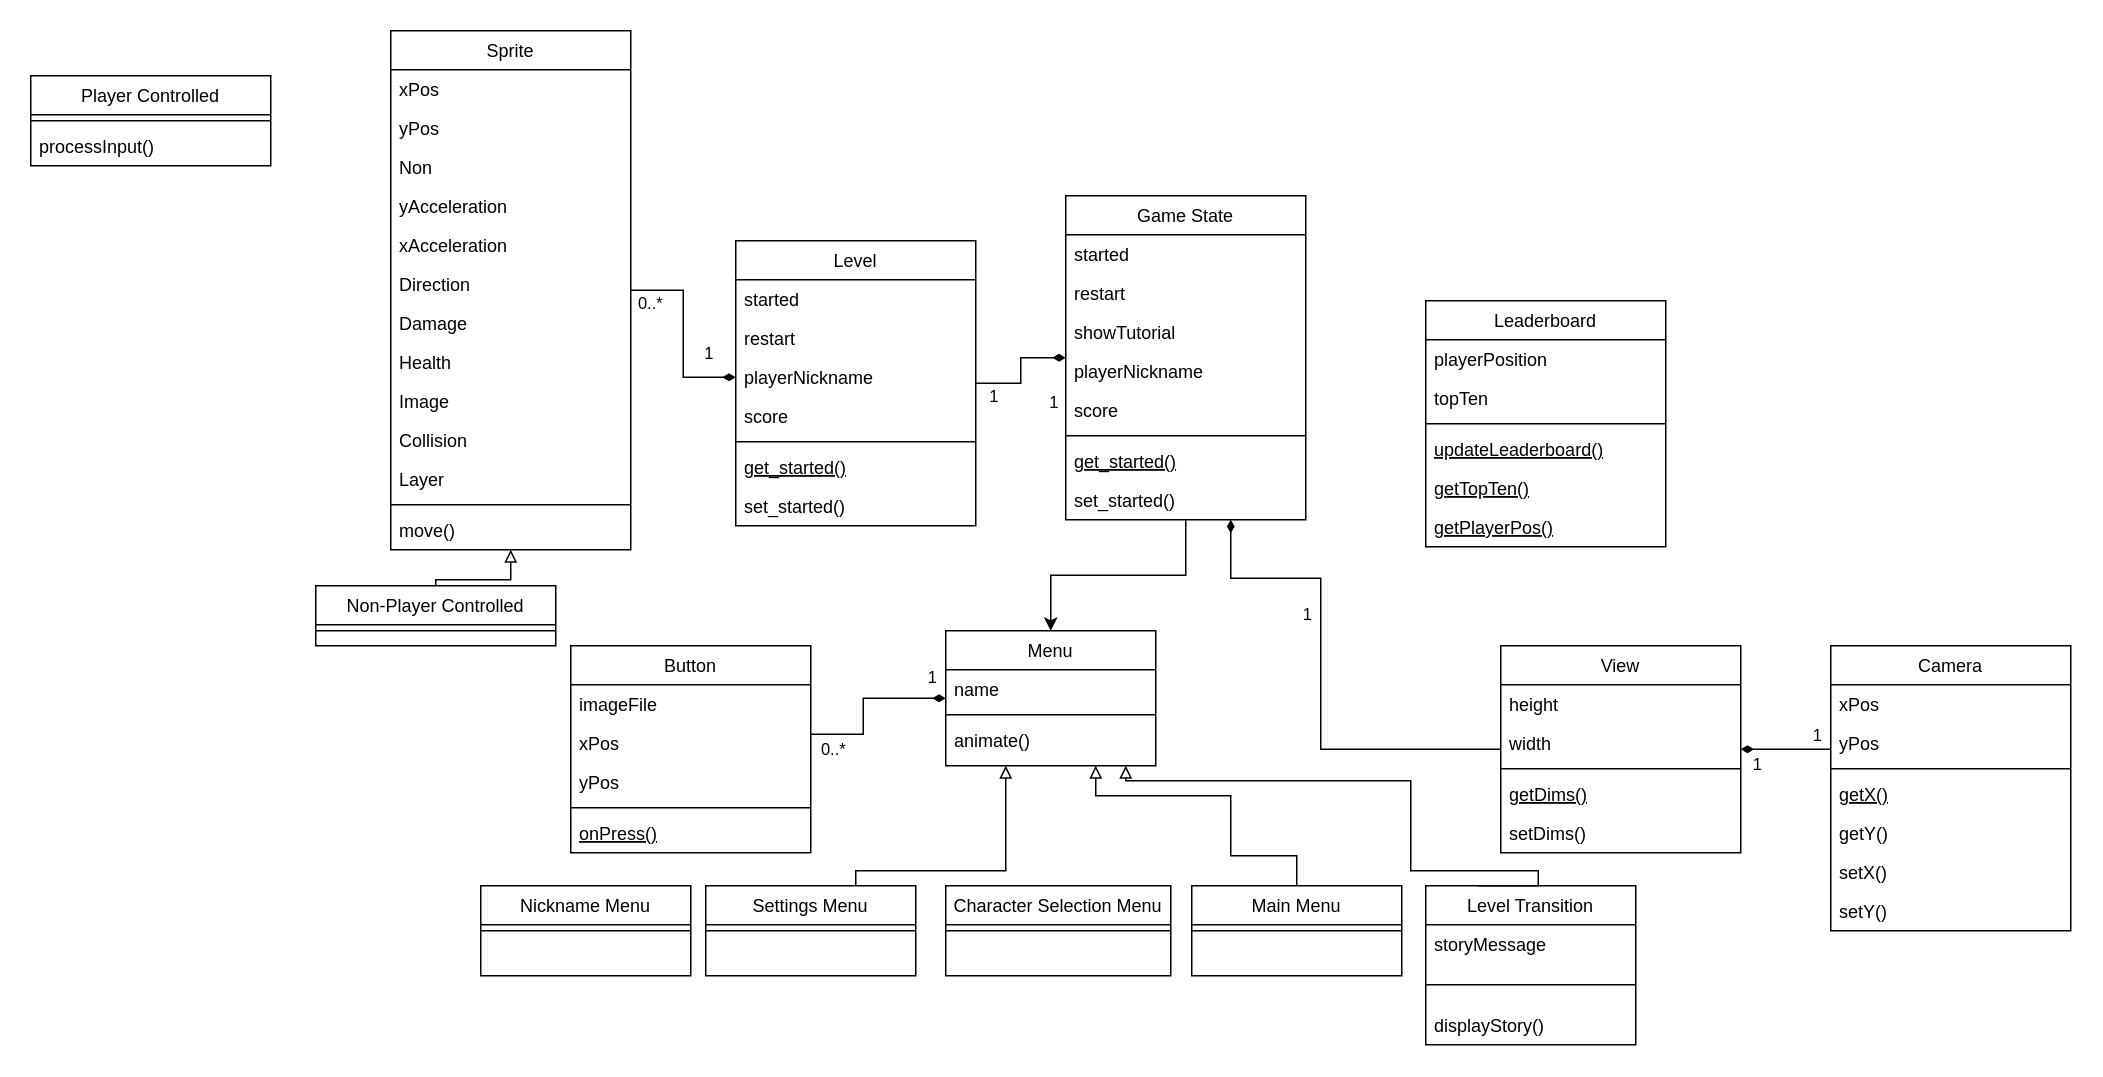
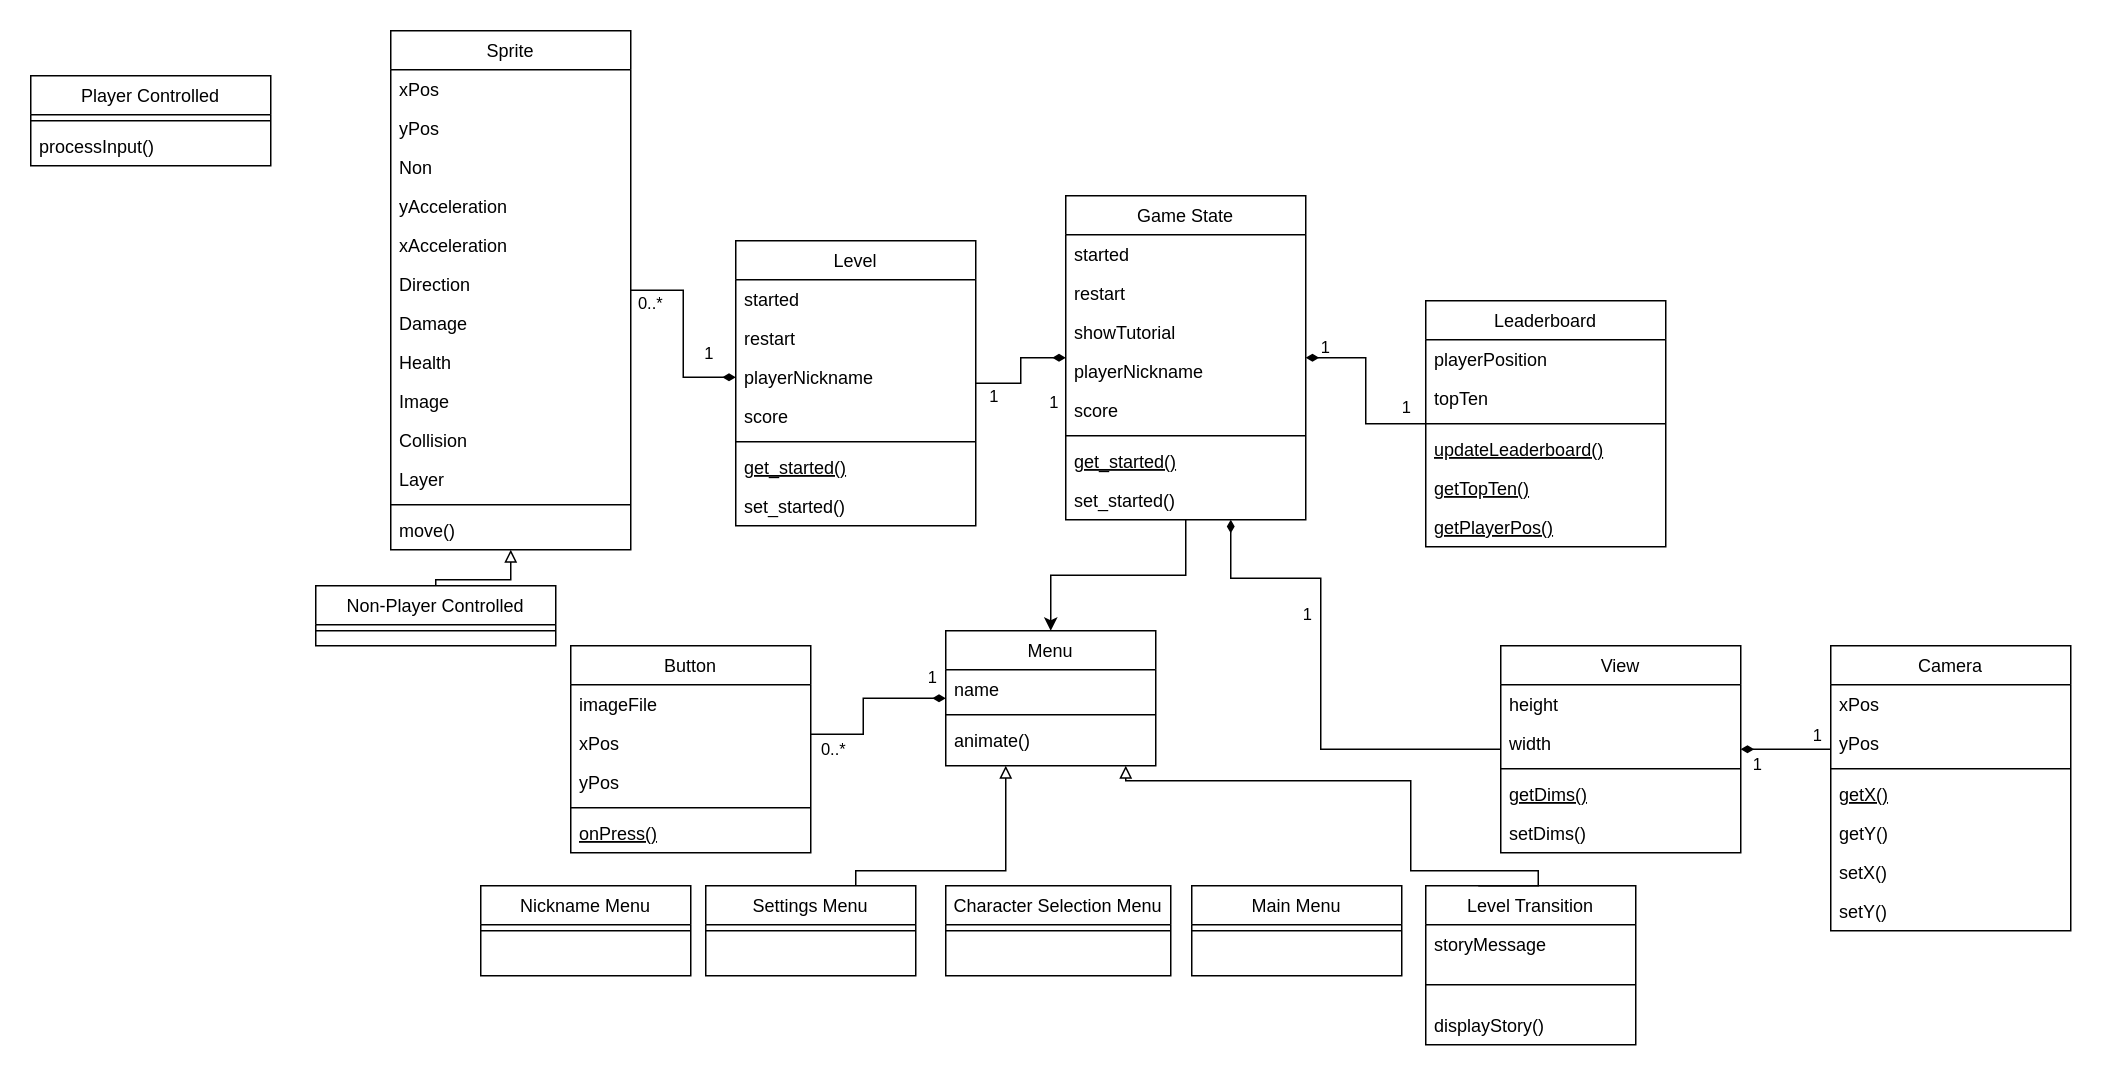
edge "Leaderboard" -> "Game State": added, labels "1", "1"
edge "Main Menu" -> "Menu": removed
